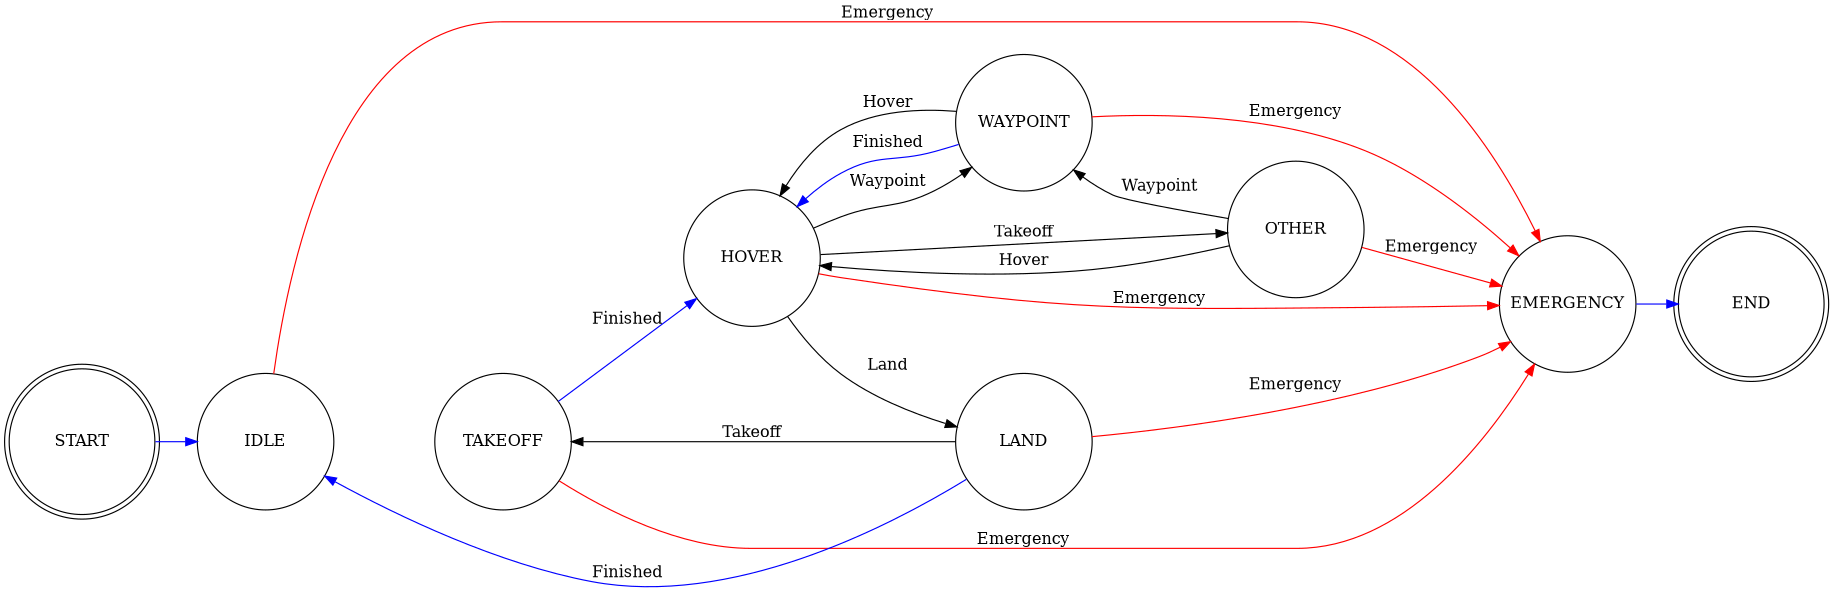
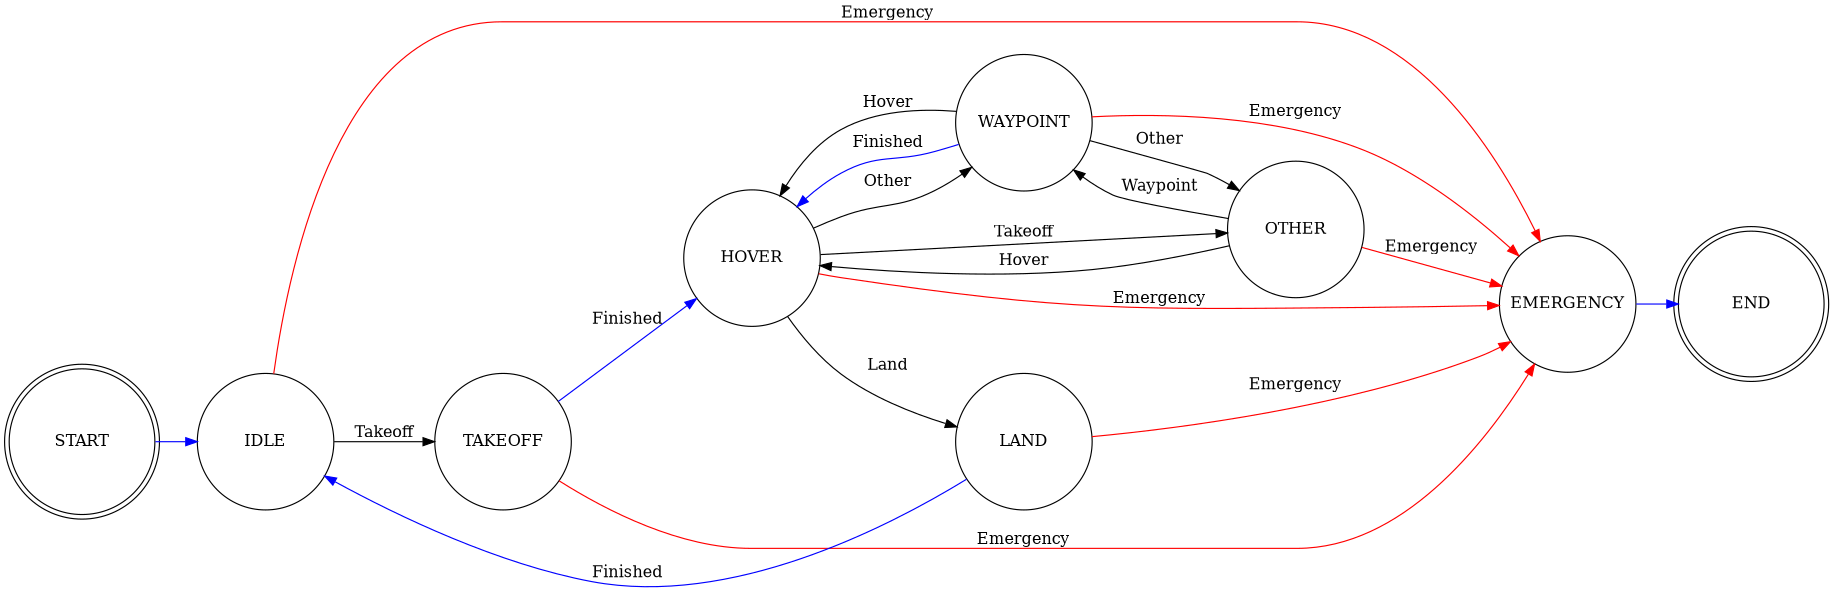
edge "WAYPOINT" -> "OTHER": added, label "Other"
edge "HOVER" -> "WAYPOINT": label "Waypoint" -> "Other"
edge "LAND" -> "TAKEOFF": now "IDLE" -> "TAKEOFF"
